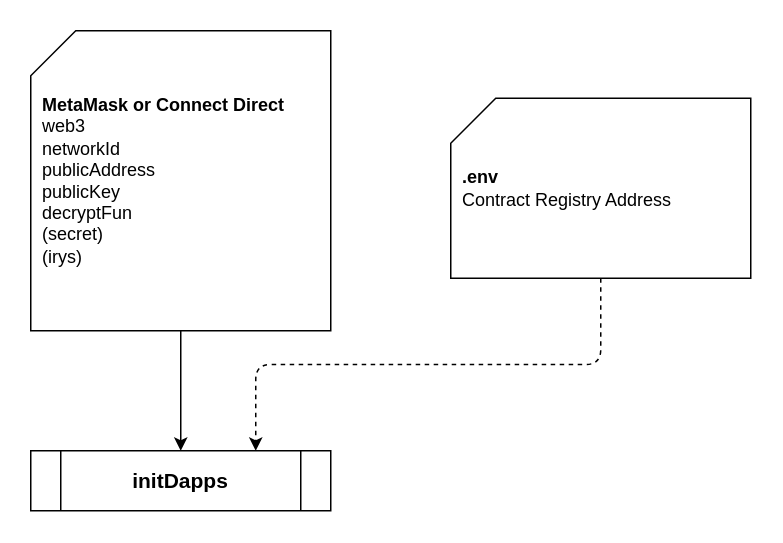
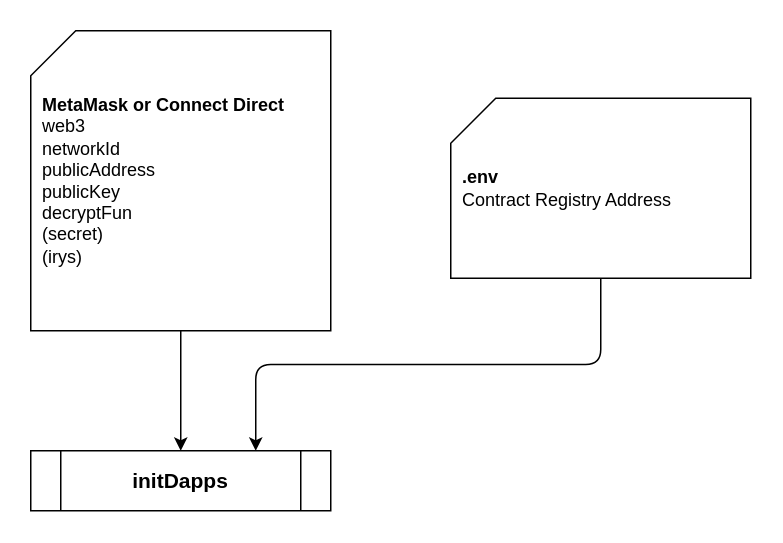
edge ".env Contract Registry Address" -> "initDapps": style dashed -> solid
